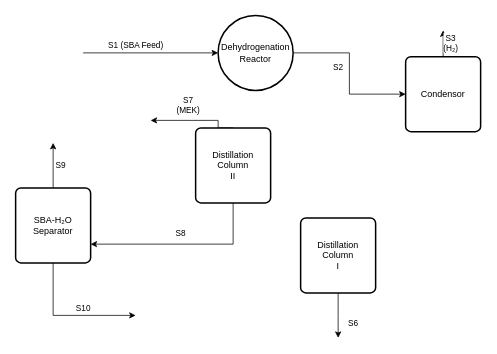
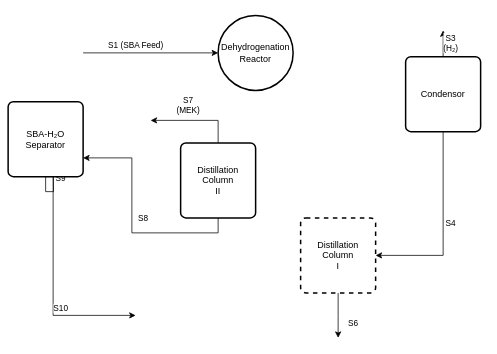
edge "Dehydrogenation Reactor" -> "Condensor": removed, label "S2"
node "Distillation Column II": moved (233, 165) -> (218, 180)
node "SBA-H₂O Separator": moved (53, 225) -> (45, 139)
node "Distillation Column I": style solid -> dashed
edge "Condensor" -> "Distillation Column I": added, label "S4"
